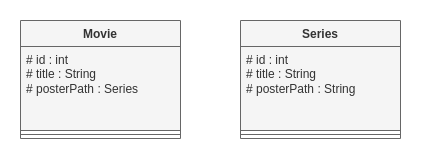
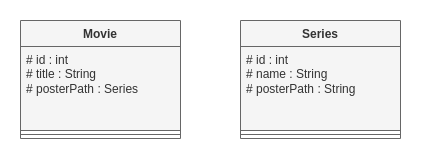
node "# id : int # title : String # posterPath : String": label "# id : int # title : String # posterPath : String" -> "# id : int # name : String # posterPath : String"
